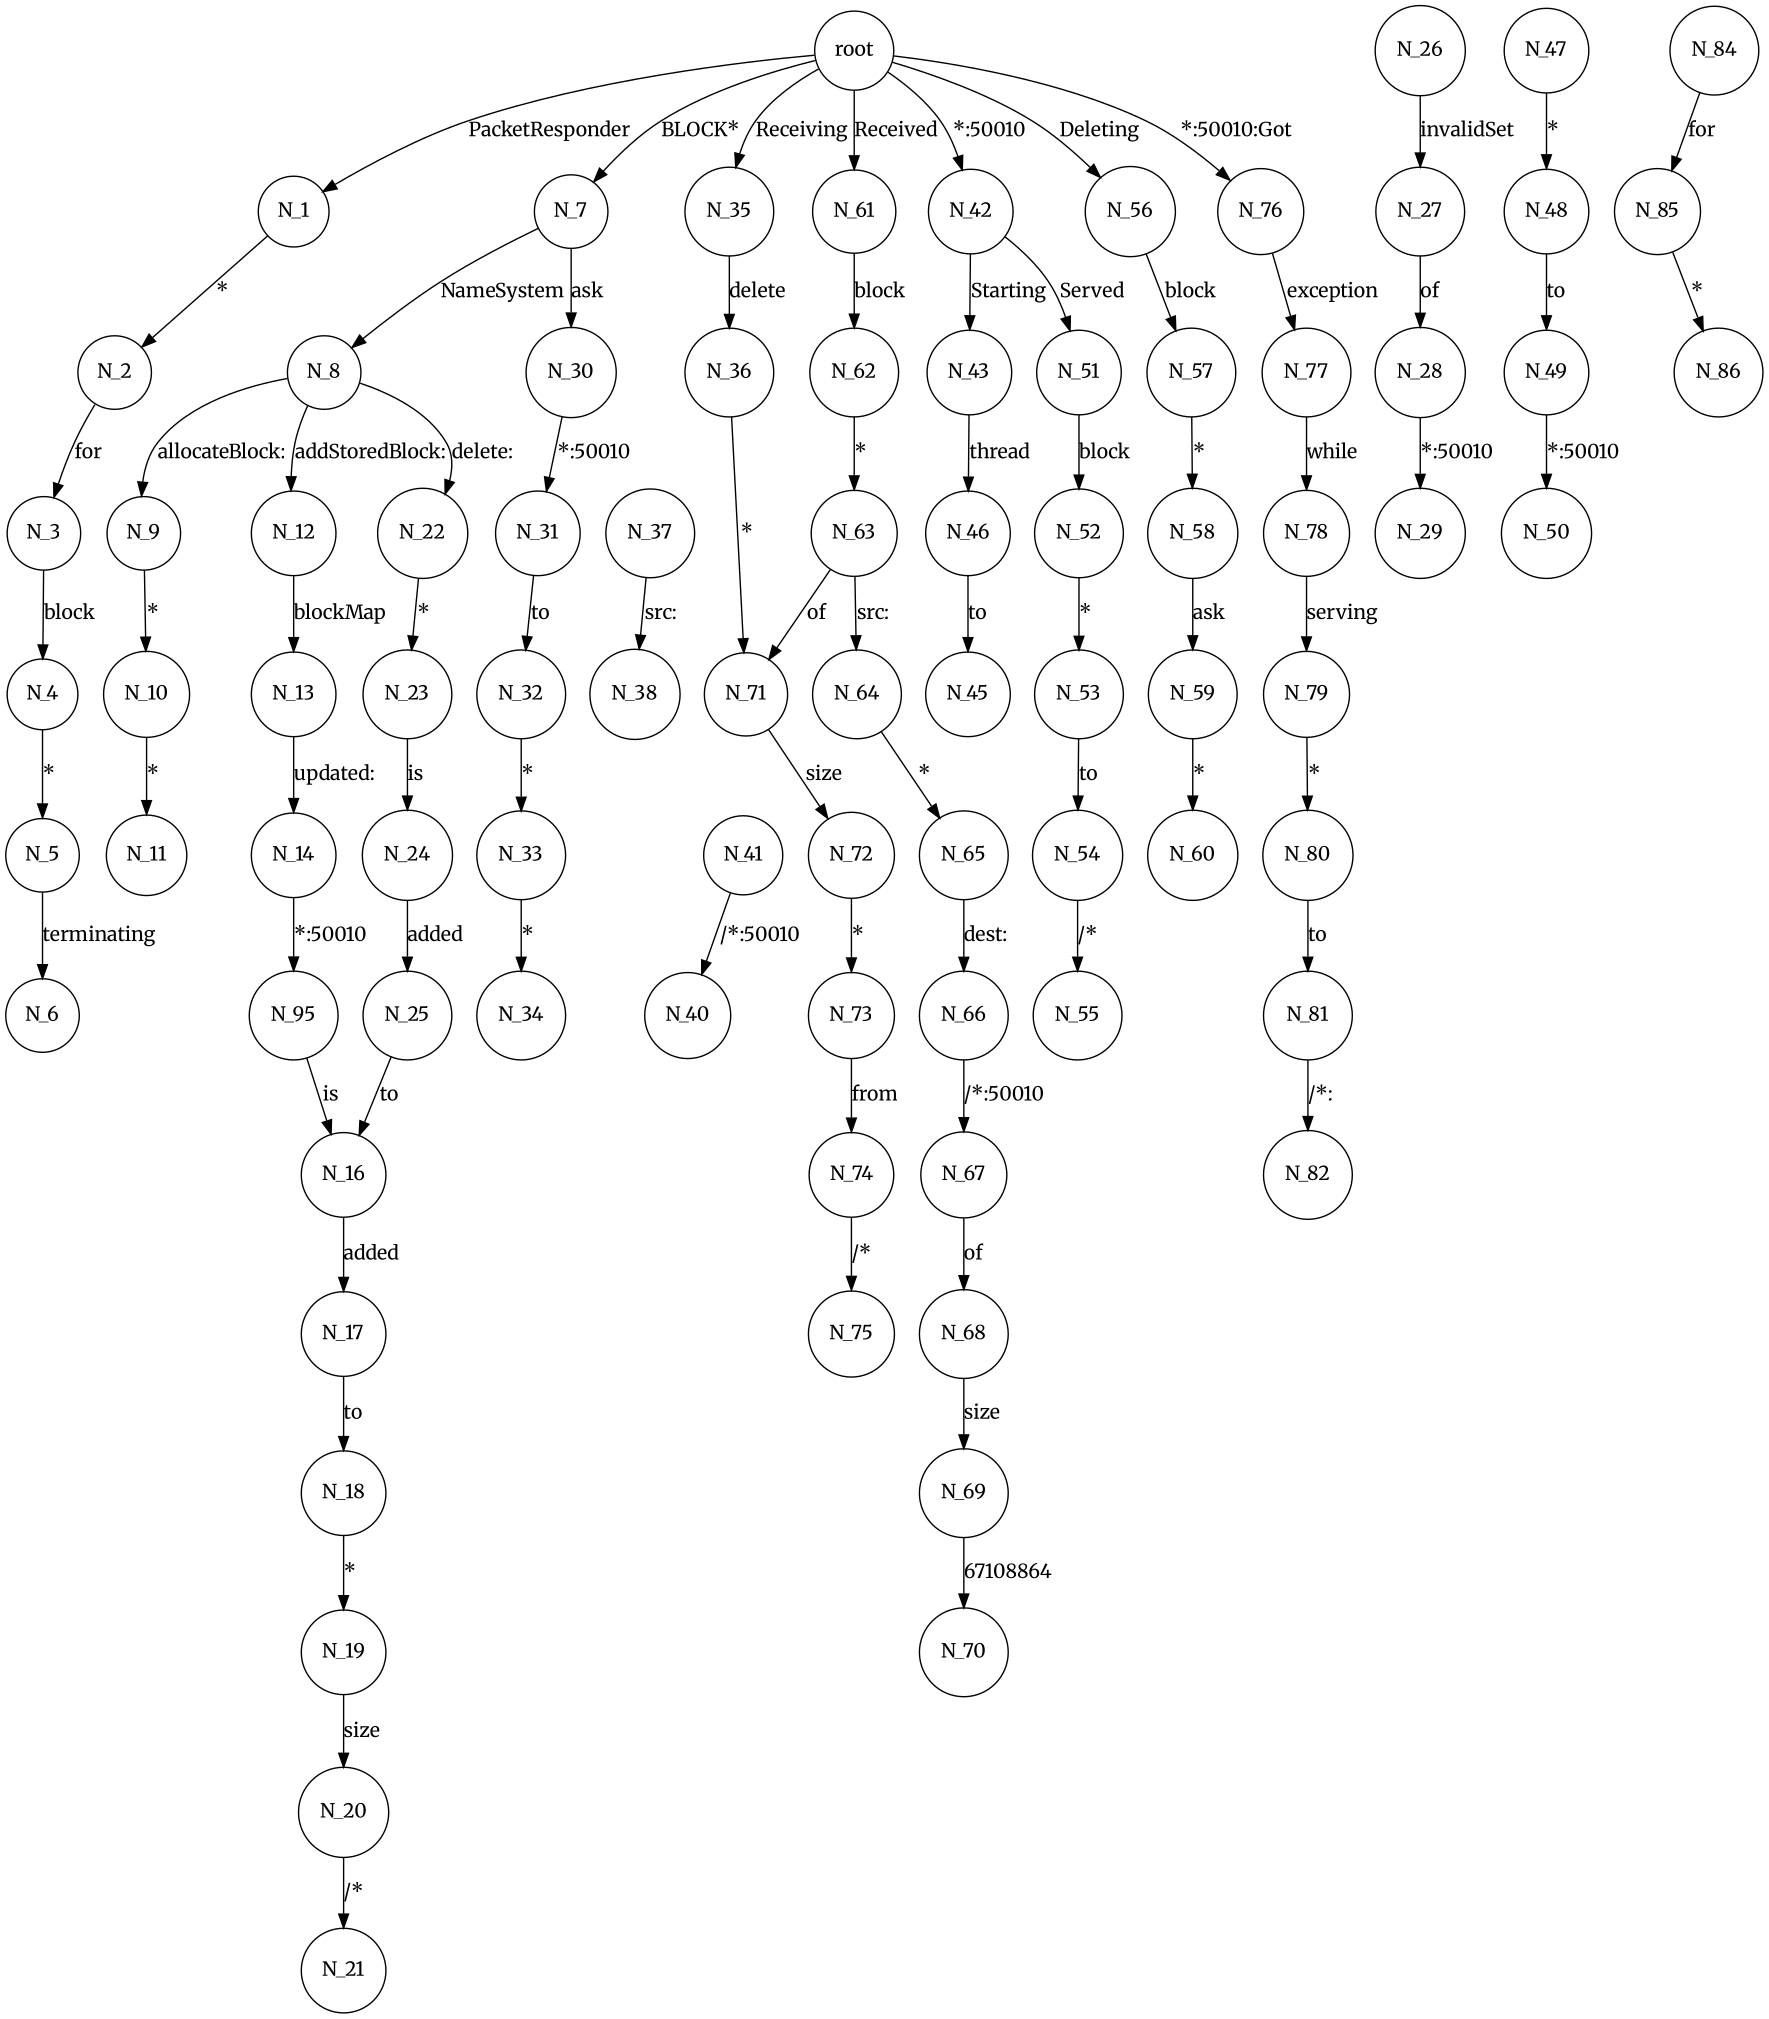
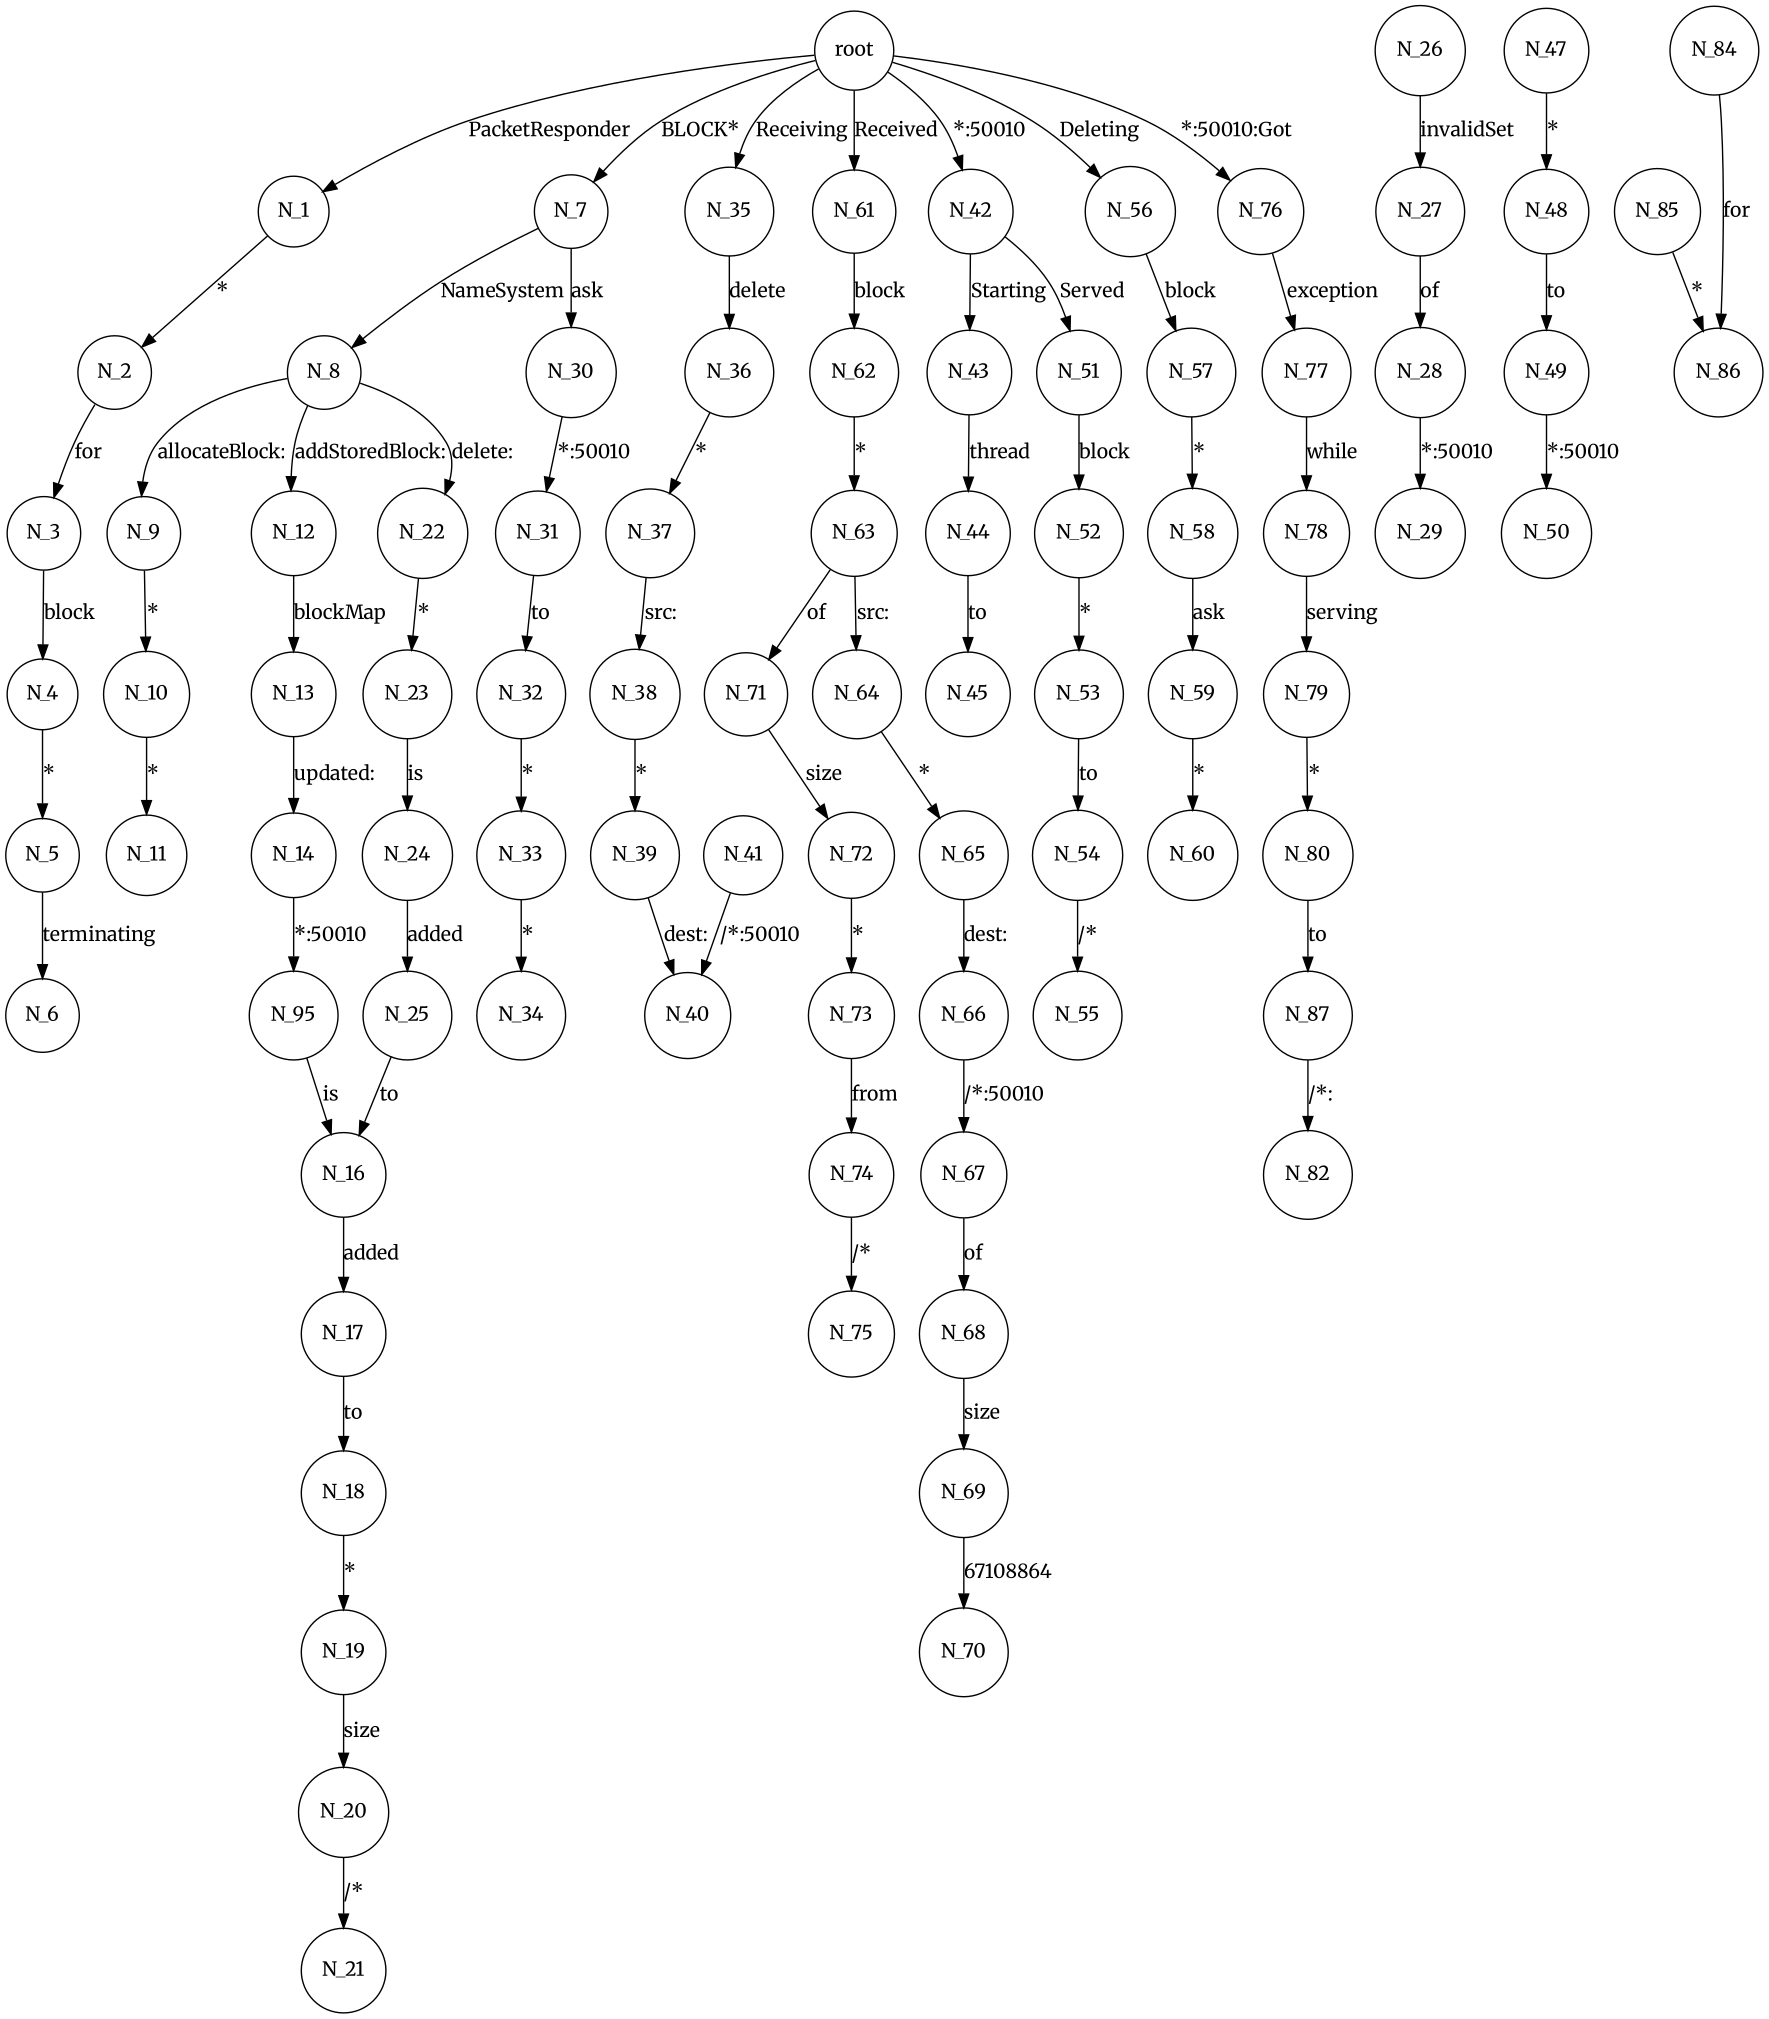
edge "N_84" -> "N_85": now "N_84" -> "N_86"
edge "N_36" -> "N_71": now "N_36" -> "N_37"
node "N_46": label "N_46" -> "N_44"
node "N_39": added
node "N_81": label "N_81" -> "N_87"
